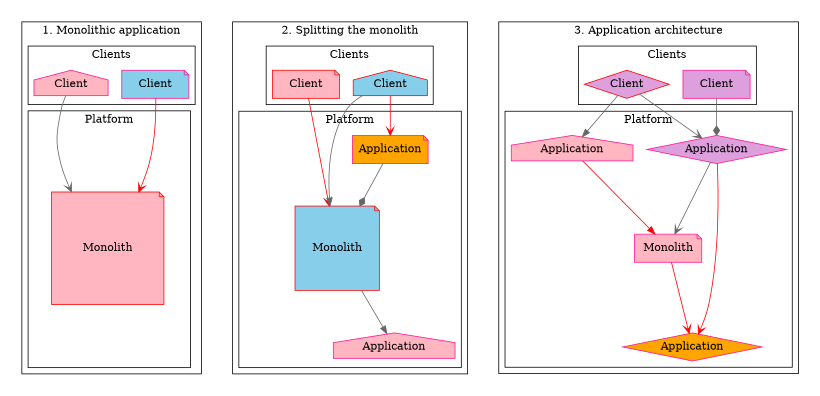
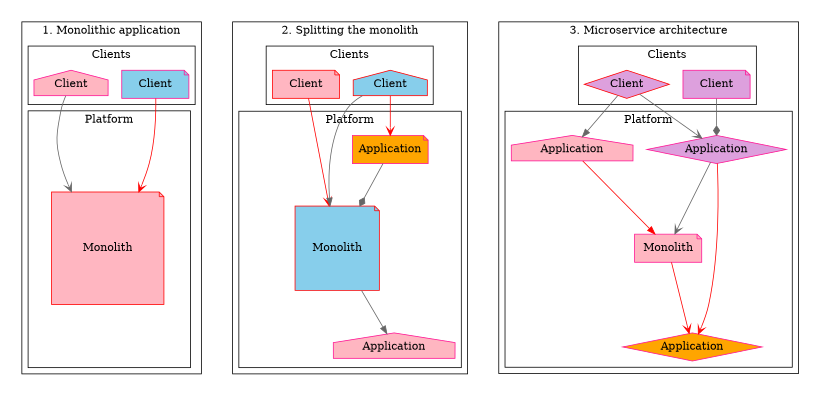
cluster "3. Application architecture": label "3. Application architecture" -> "3. Microservice architecture"
